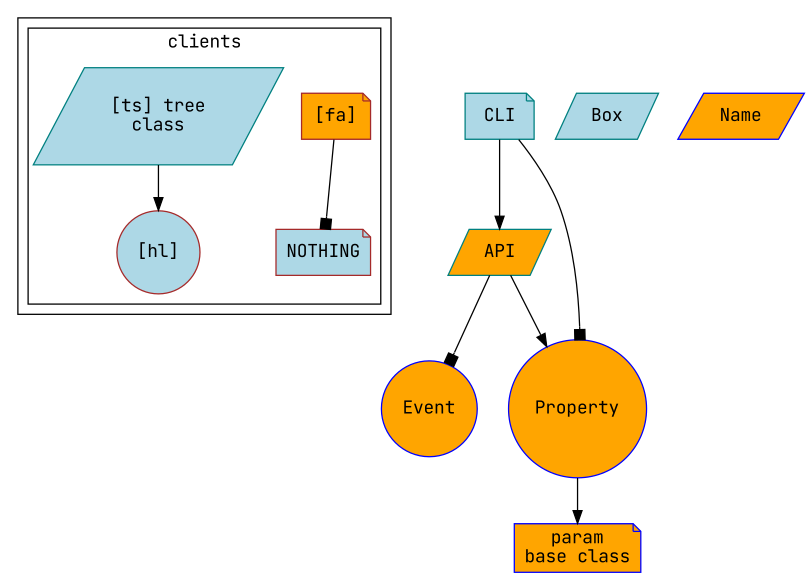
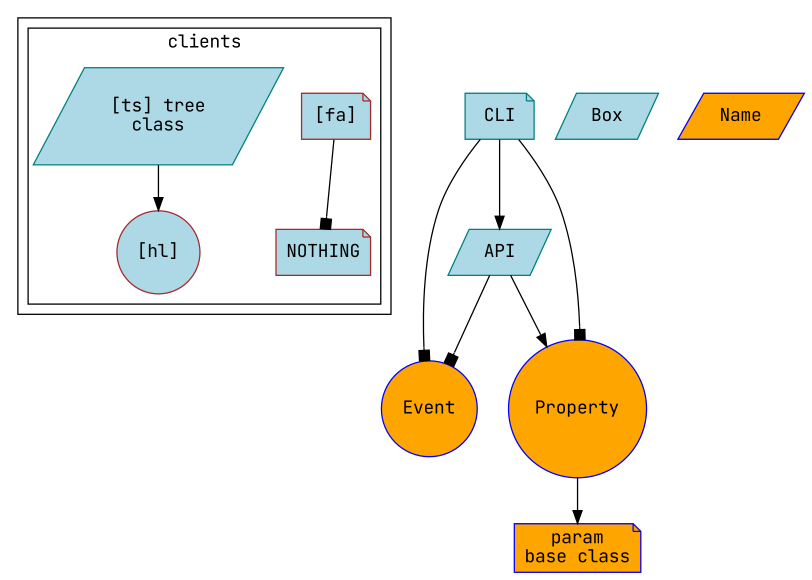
node "[fa]": fillcolor orange -> lightblue
edge "CLI" -> "Event": added
node "API": fillcolor orange -> lightblue
